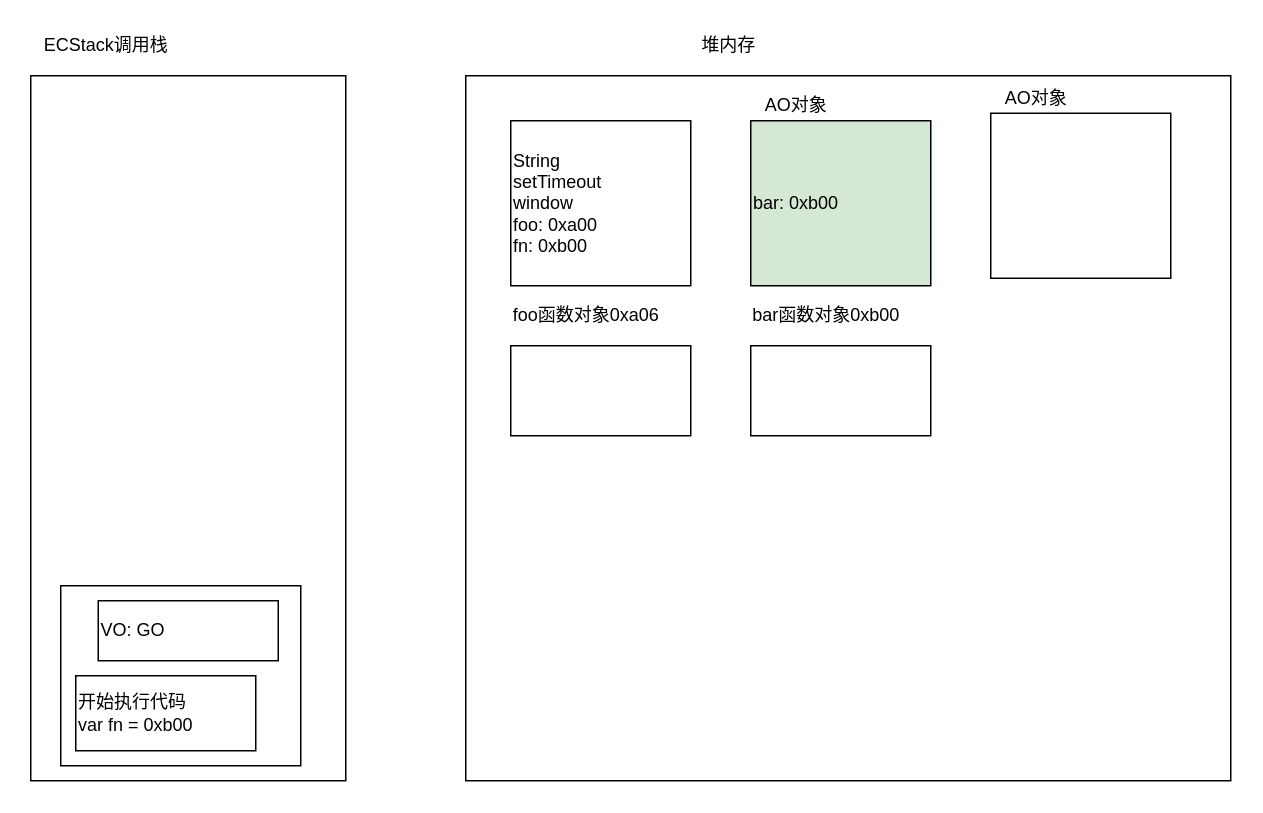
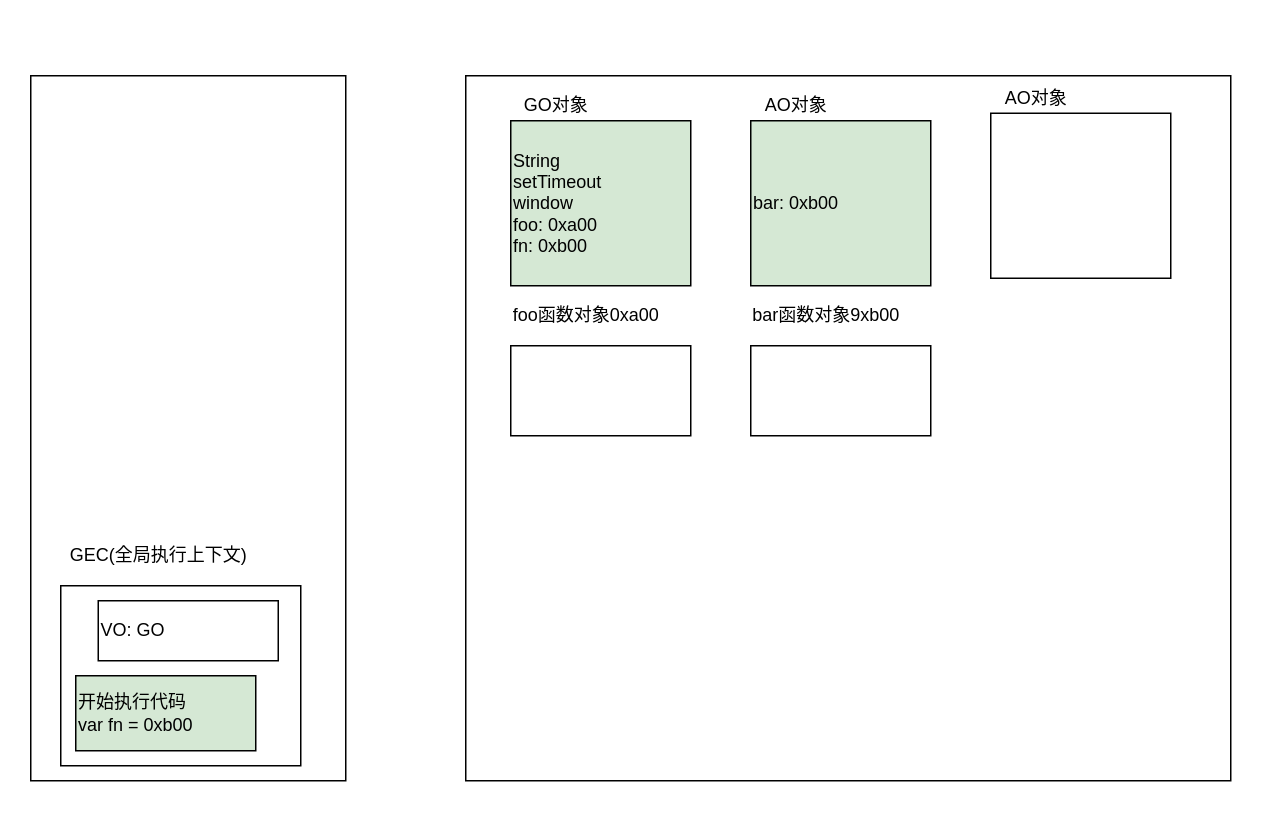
node "ECStack调用栈": removed
node "堆内存": removed
node "GO对象": added
node "String setTimeout window foo: 0xa00 fn: 0xb00": fillcolor #ffffff -> #d5e8d4
node "foo函数对象0xa06": label "foo函数对象0xa06" -> "foo函数对象0xa00"
node "bar函数对象0xb00": label "bar函数对象0xb00" -> "bar函数对象9xb00"
node "GEC(全局执行上下文)": added
node "开始执行代码 var fn = 0xb00": fillcolor #ffffff -> #d5e8d4
